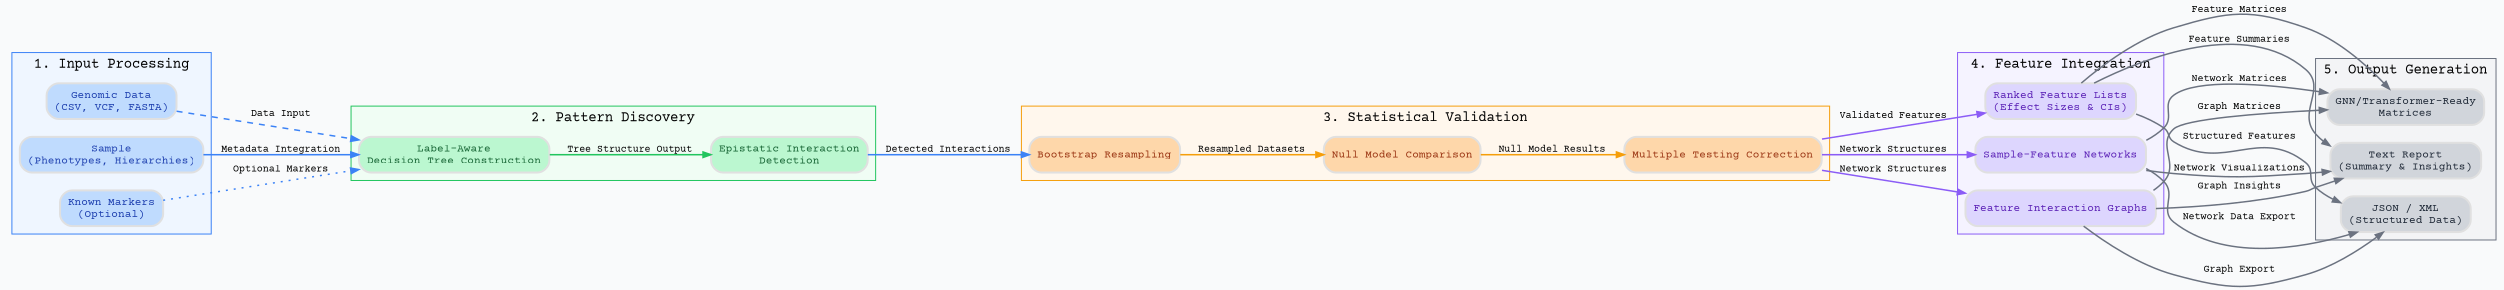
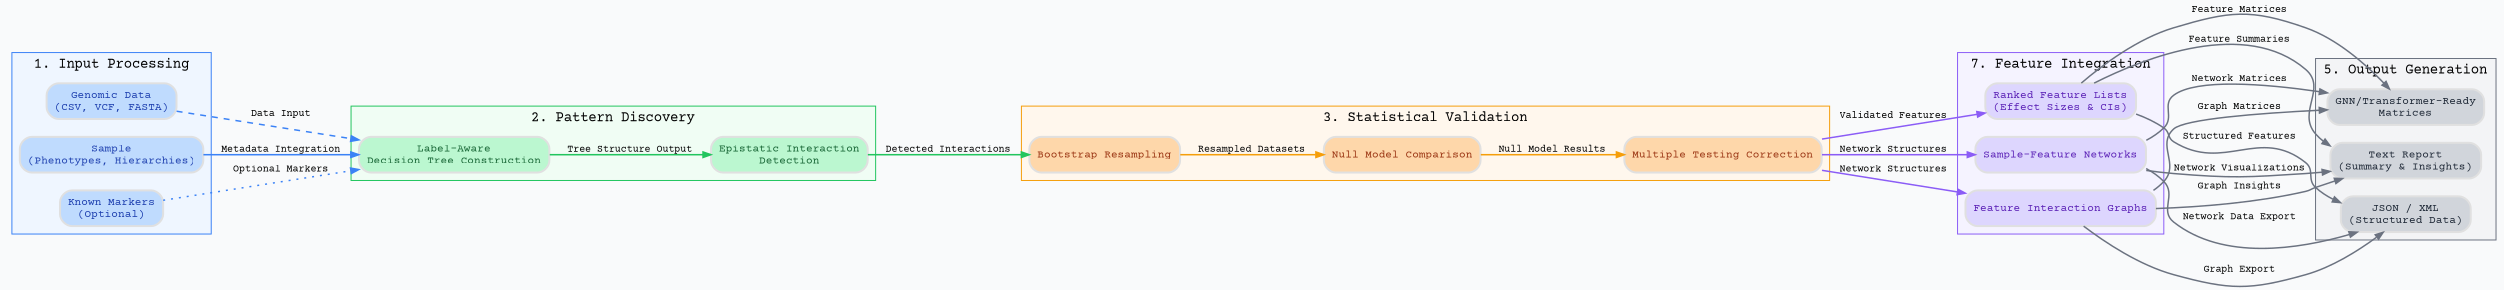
cluster "4. Feature Integration": label "4. Feature Integration" -> "7. Feature Integration"
edge "Epistatic Interaction Detection" -> "Bootstrap Resampling": color #3b82f6 -> #22c55e
